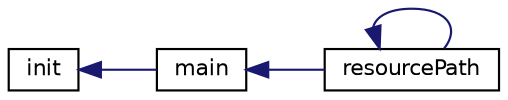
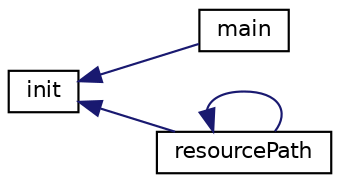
edge "resourcePath" -> "main": now "resourcePath" -> "init"
